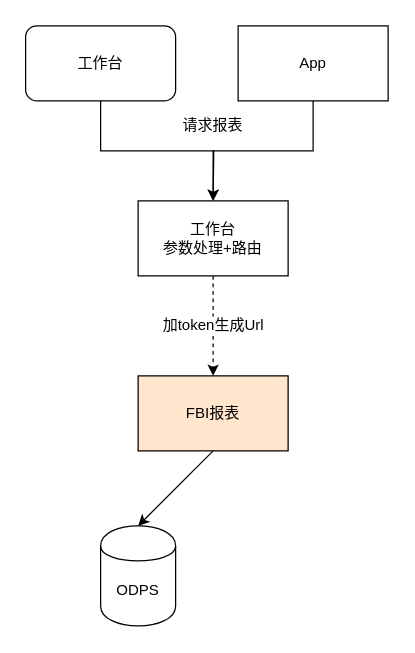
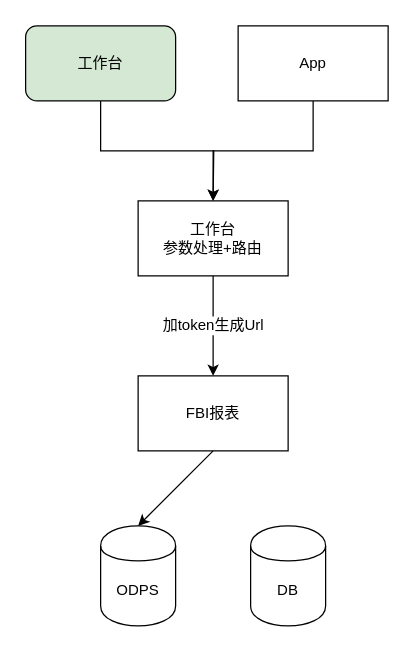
node "工作台": fillcolor #ffffff -> #d5e8d4
node "请求报表": removed
edge "工作台 参数处理+路由" -> "FBI报表": style dashed -> solid
node "FBI报表": fillcolor #ffe6cc -> #ffffff
node "DB": added
